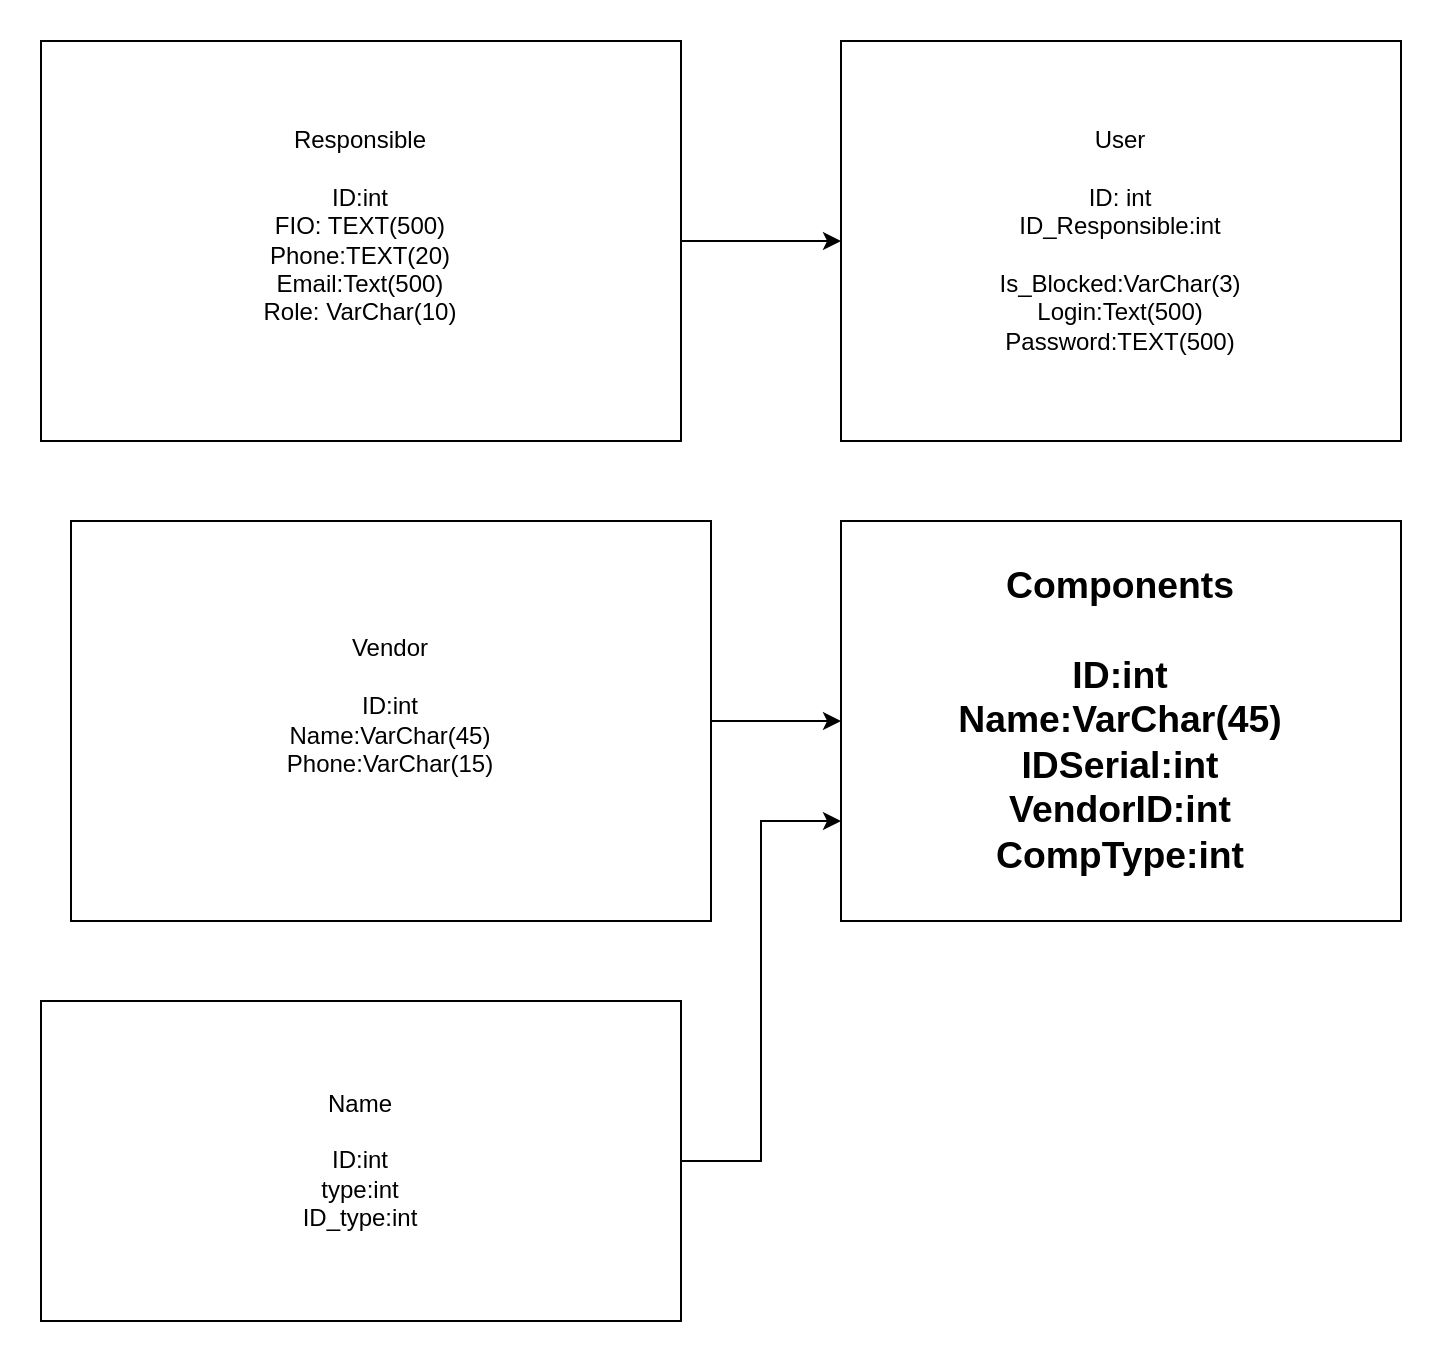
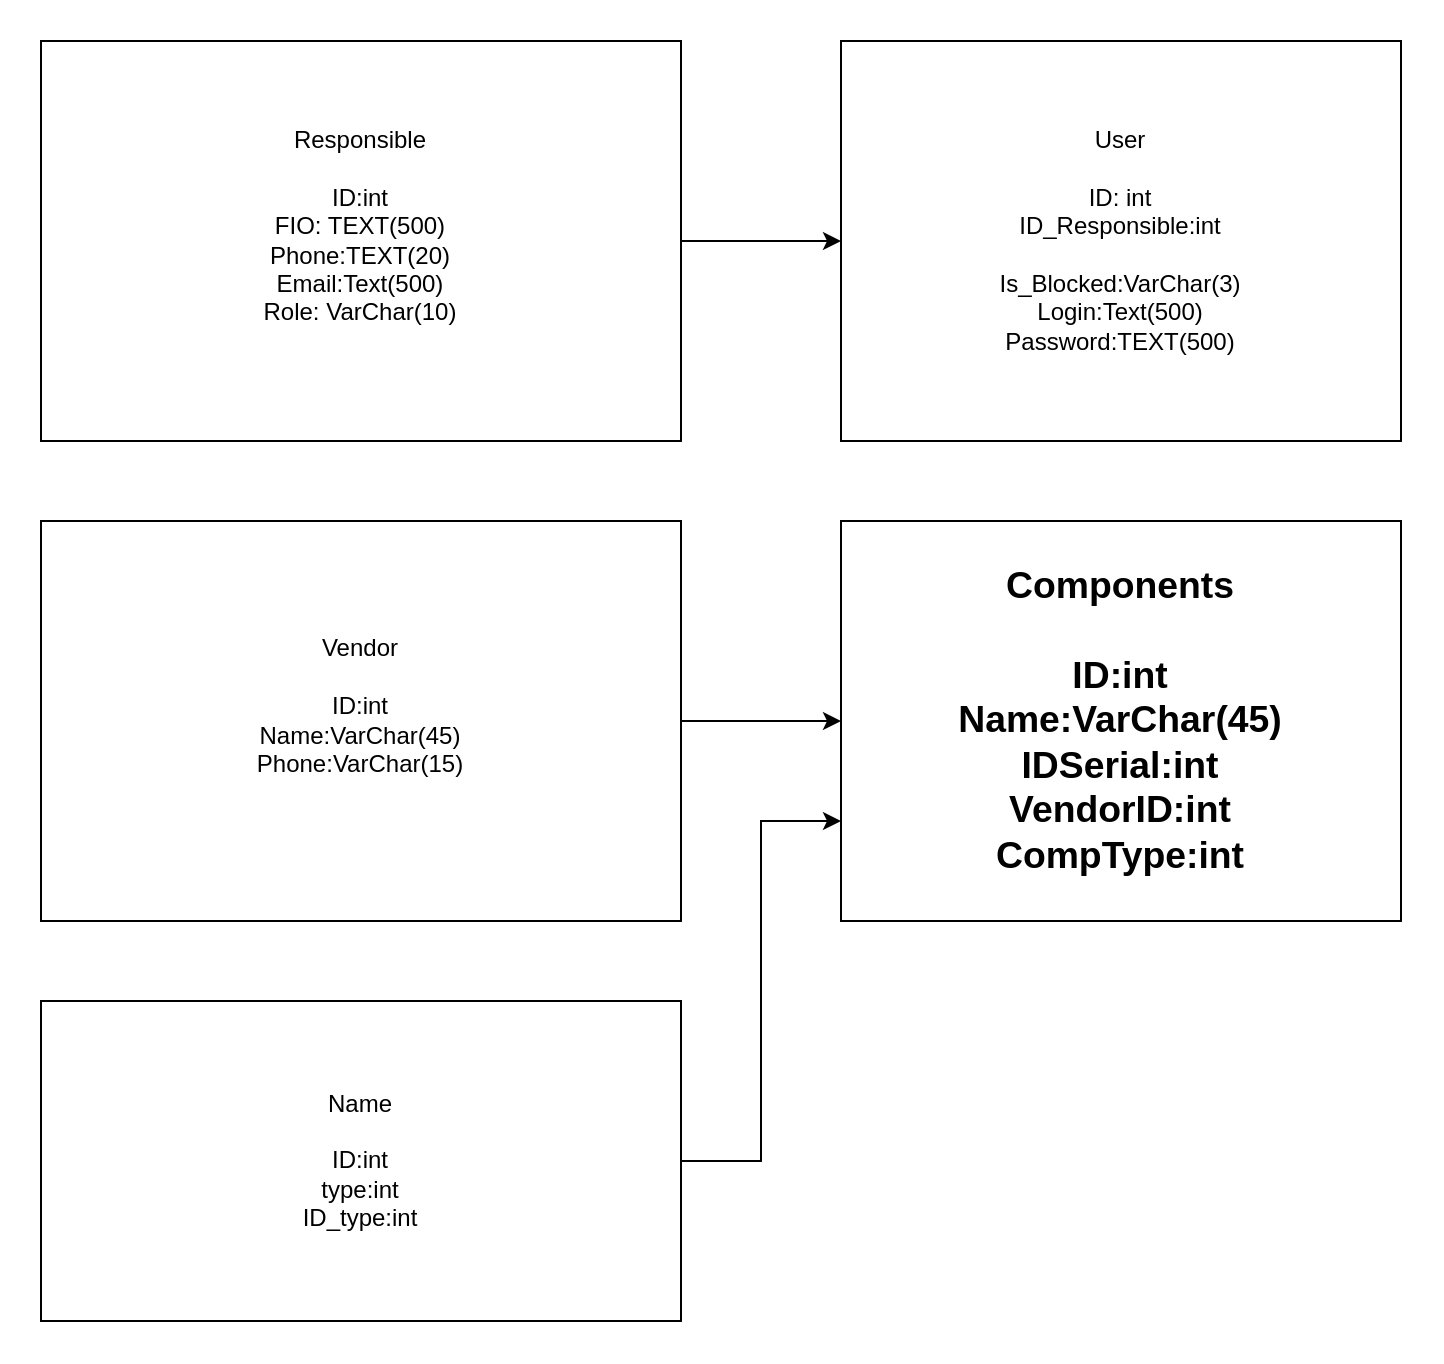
node "Vendor ID:int Name:VarChar(45) Phone:VarChar(15)": moved (391, 721) -> (361, 721)
